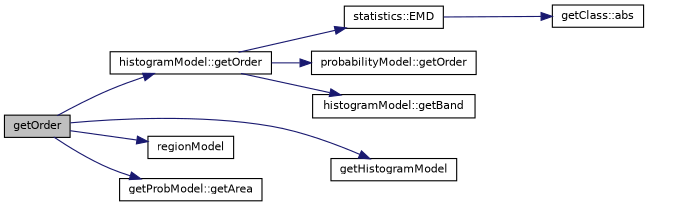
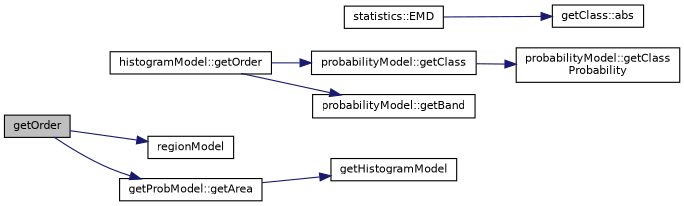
edge "histogramModel::getOrder" -> "statistics::EMD": removed
node "probabilityModel::getOrder": label "probabilityModel::getOrder" -> "probabilityModel::getClass"
node "probabilityModel::getClass Probability": added
edge "getOrder" -> "histogramModel::getOrder": removed
node "histogramModel::getBand": label "histogramModel::getBand" -> "probabilityModel::getBand"
edge "getOrder" -> "getHistogramModel": now "getProbModel::getArea" -> "getHistogramModel"
